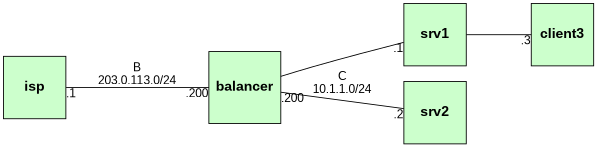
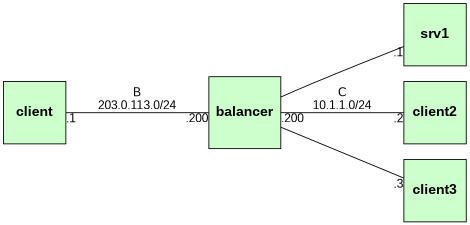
edge "srv1" -- "client3": now "balancer" -- "client3"
node "isp": label "isp" -> "client"
node "srv2": label "srv2" -> "client2"
